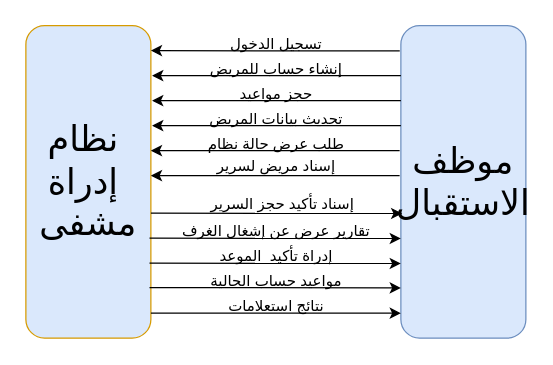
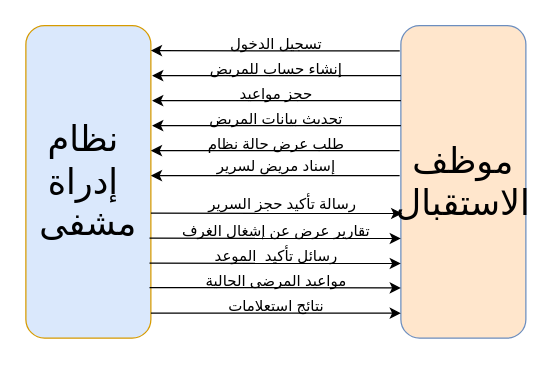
node "موظف الاستقبال": fillcolor #dae8fc -> #ffe6cc
node "إسناد تأكيد حجز السرير": label "إسناد تأكيد حجز السرير" -> "رسالة تأكيد حجز السرير"
node "إدراة تأكيد الموعد": label "إدراة تأكيد الموعد" -> "رسائل تأكيد الموعد"
node "مواعيد حساب الحالية": label "مواعيد حساب الحالية" -> "مواعيد المرضى الحالية"
